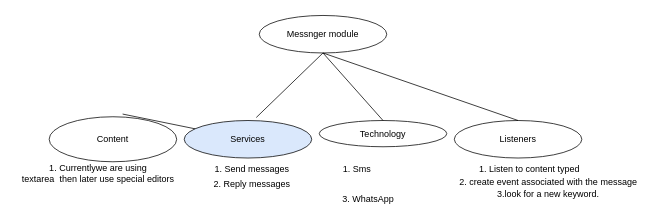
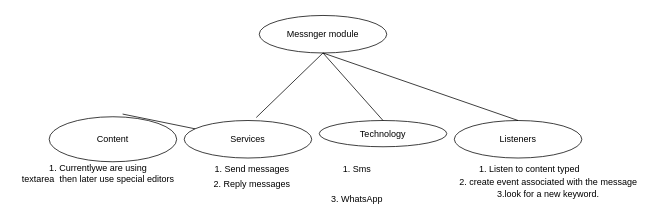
node "Services": fillcolor #dae8fc -> #ffffff
node "3. WhatsApp": moved (368, 199) -> (357, 199)
